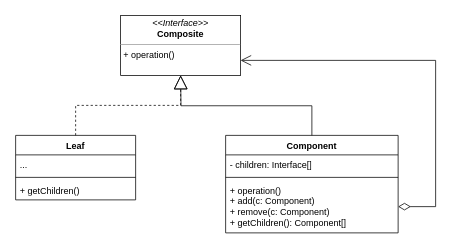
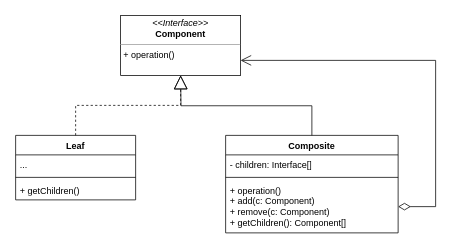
node "<<Interface>> Composite + operation()": label "<<Interface>> Composite + operation()" -> "<<Interface>> Component + operation()"
node "Component": label "Component" -> "Composite"
